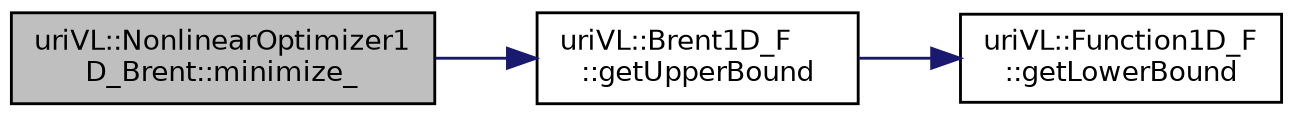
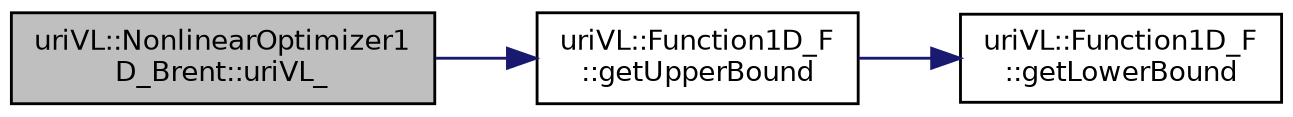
node "uriVL::NonlinearOptimizer1 D_Brent::minimize_": label "uriVL::NonlinearOptimizer1 D_Brent::minimize_" -> "uriVL::NonlinearOptimizer1 D_Brent::uriVL_"
node "uriVL::Brent1D_F ::getUpperBound": label "uriVL::Brent1D_F ::getUpperBound" -> "uriVL::Function1D_F ::getUpperBound"
